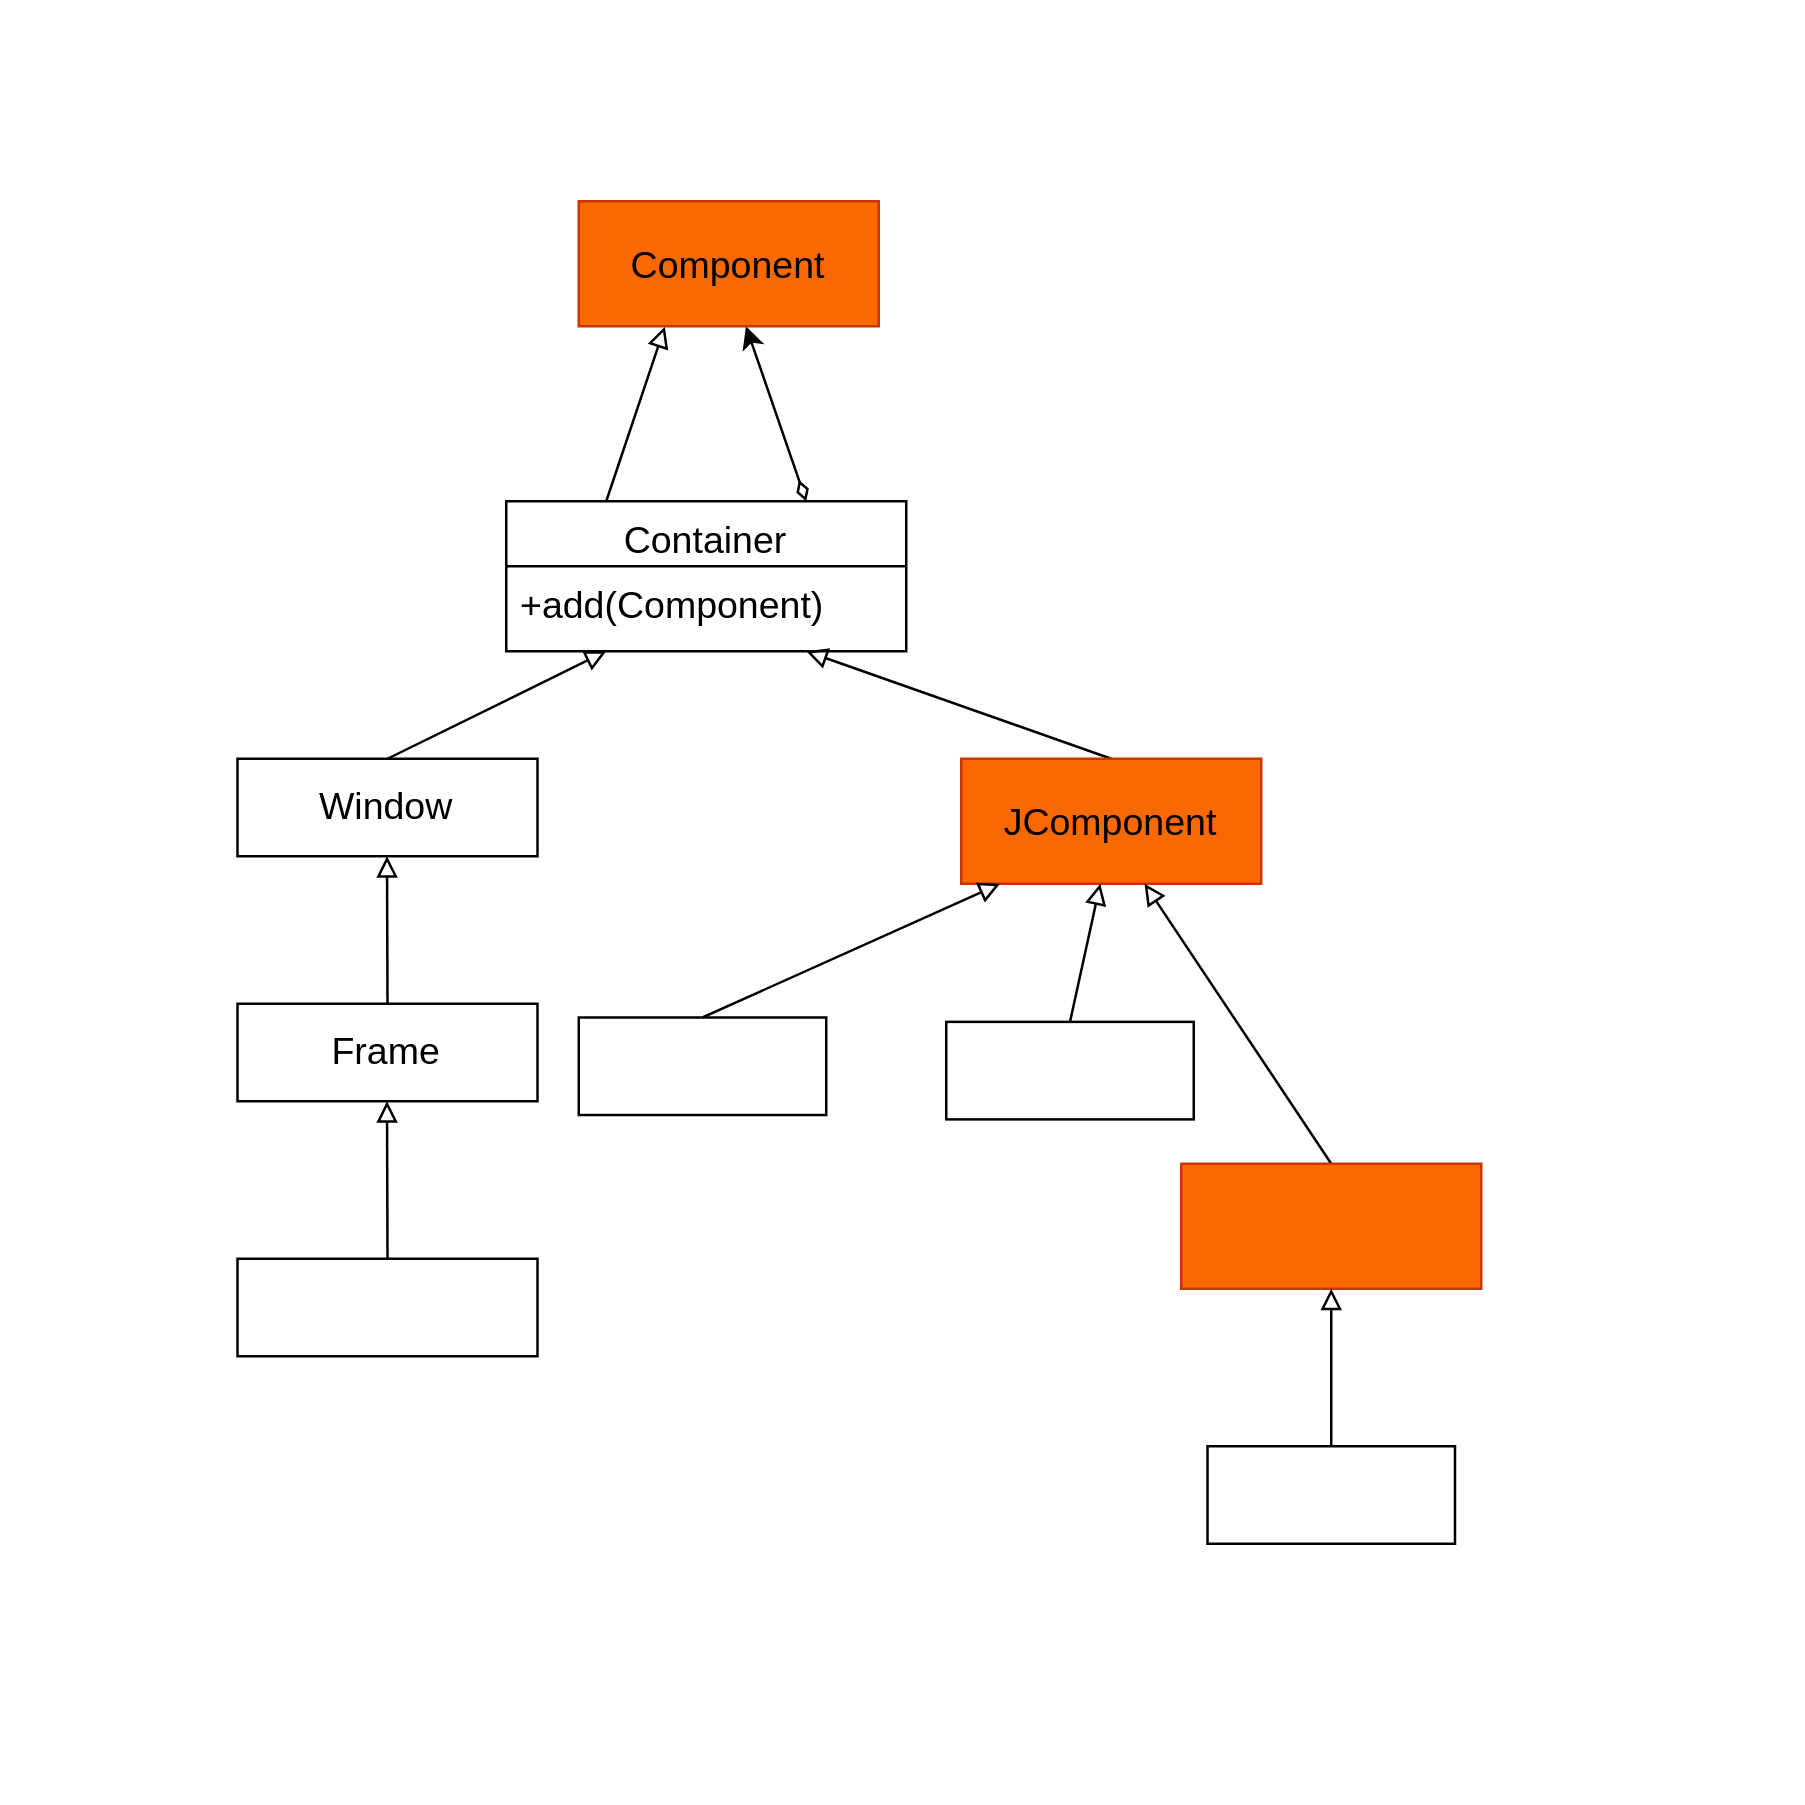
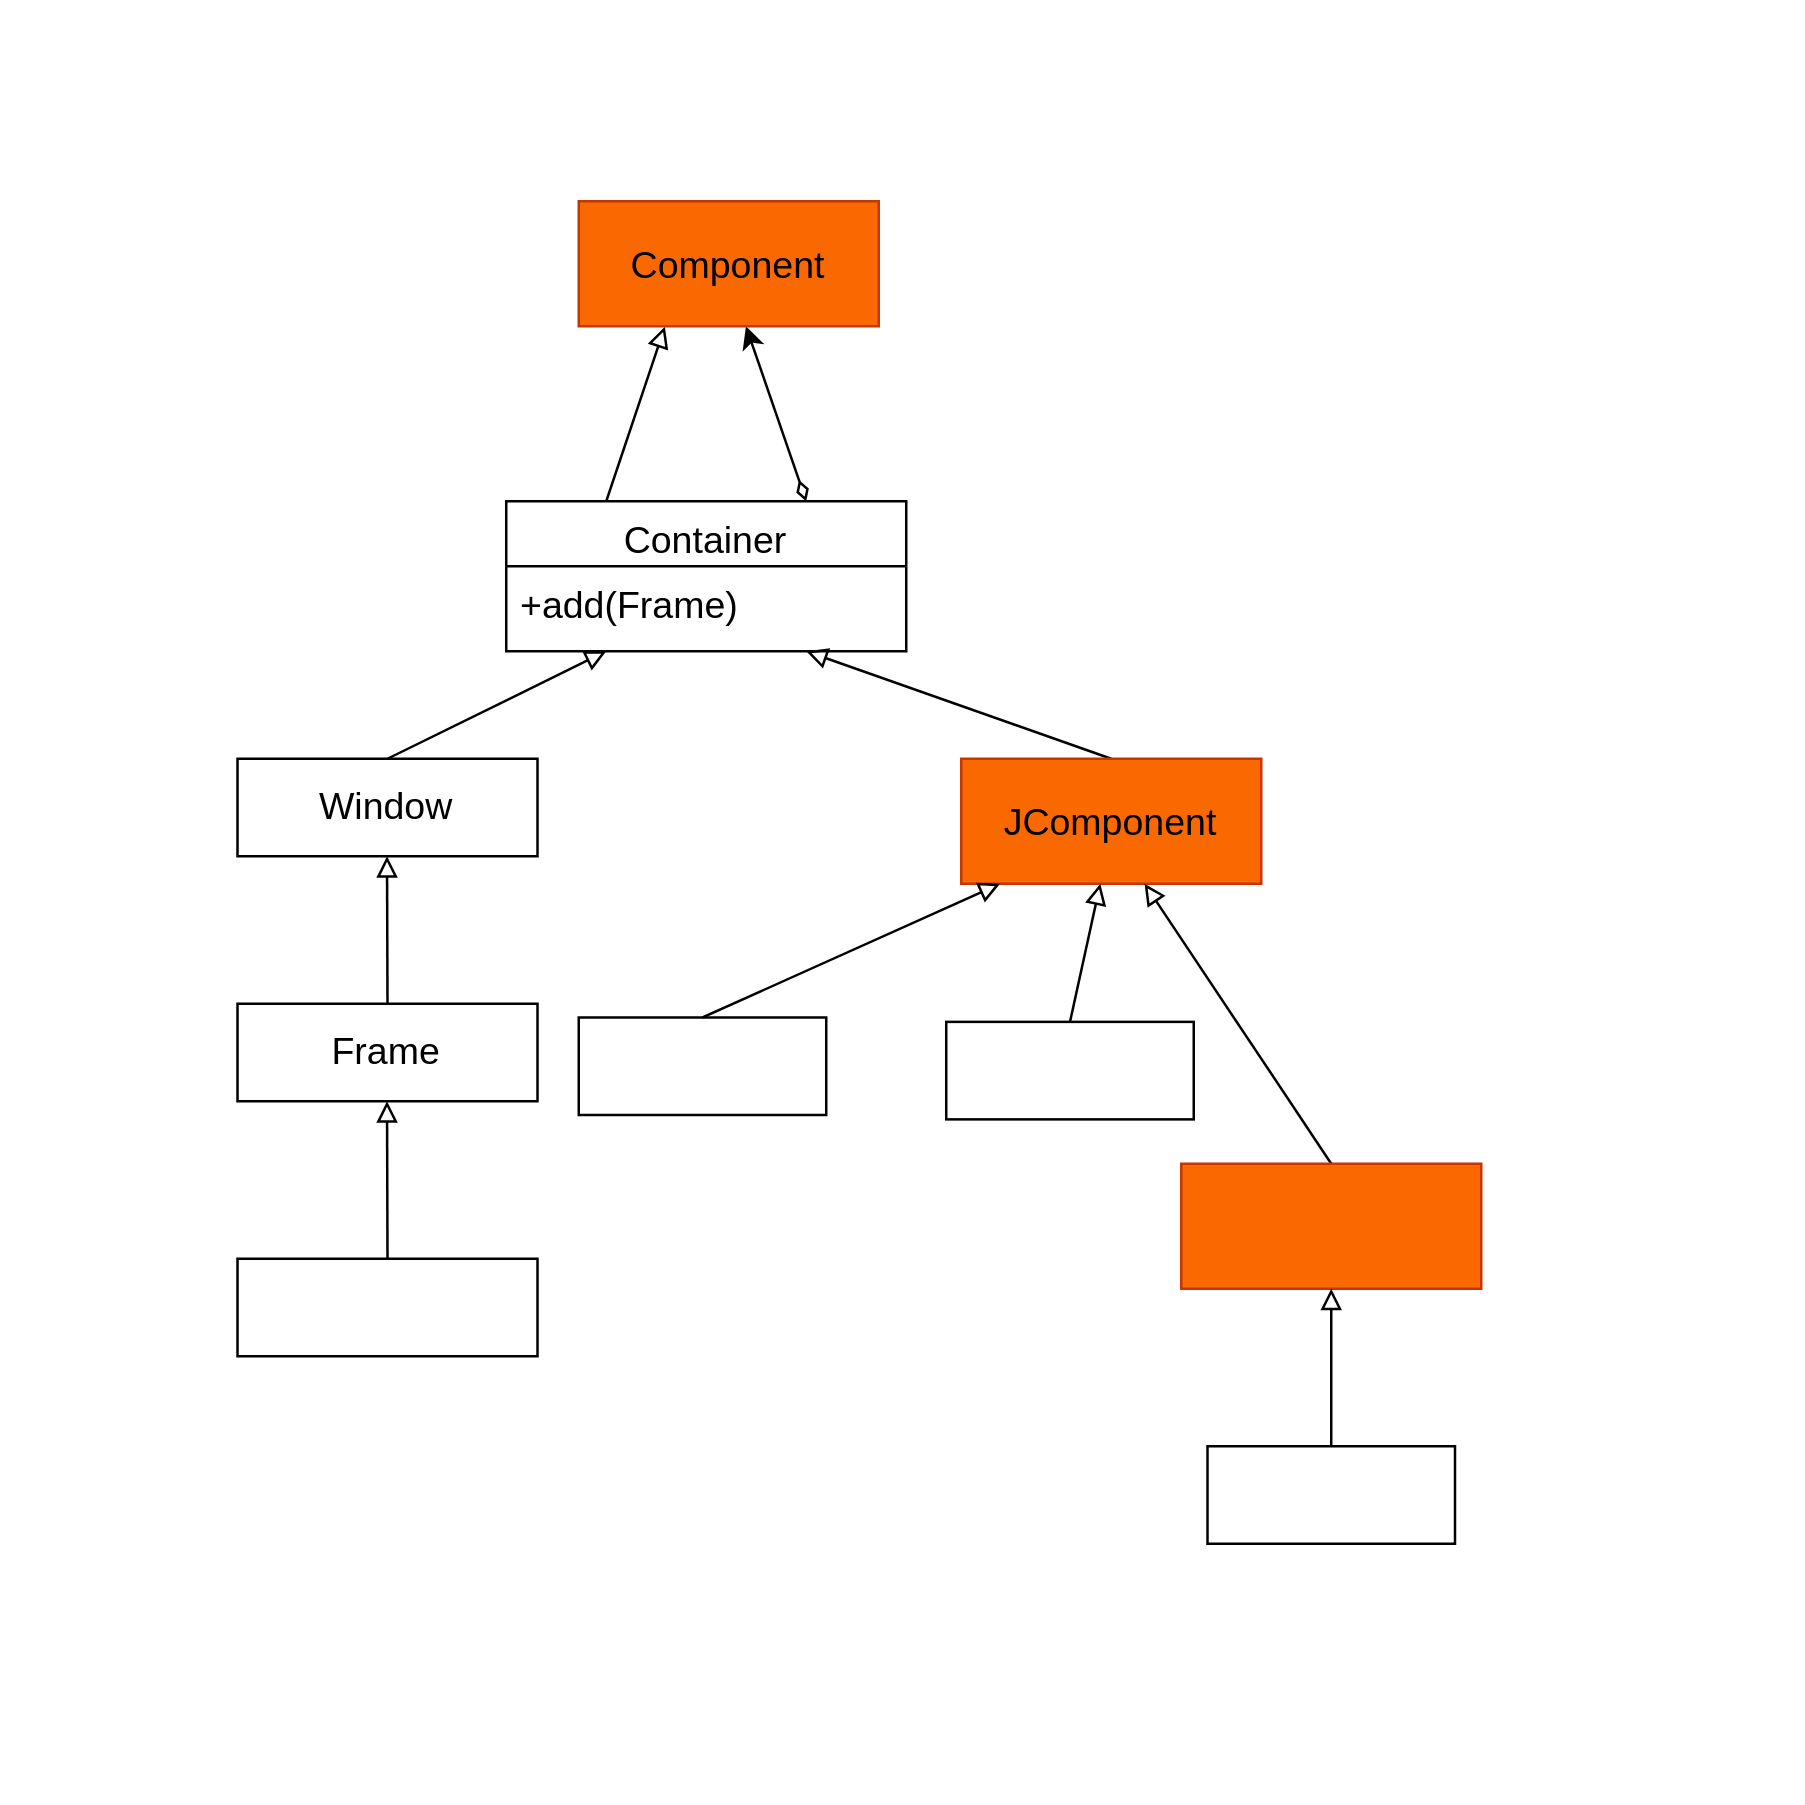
node "+add(Component)": label "+add(Component)" -> "+add(Frame)"
